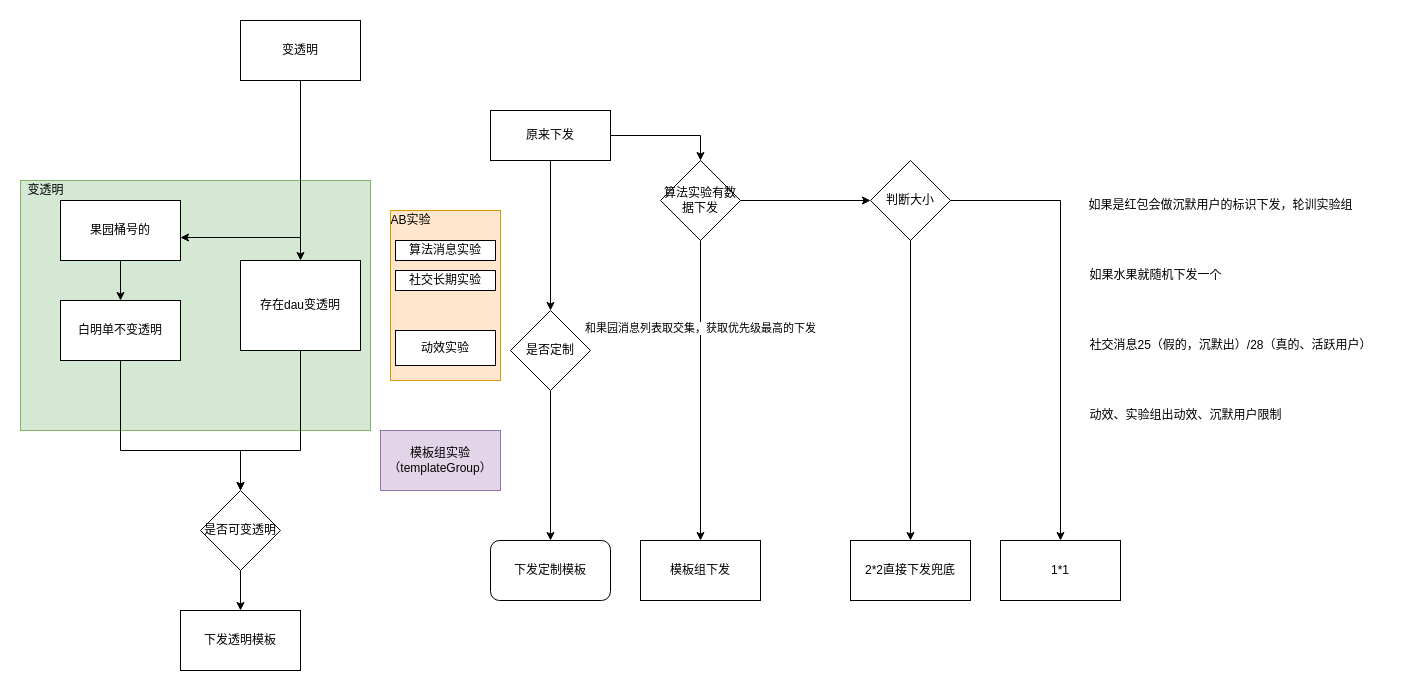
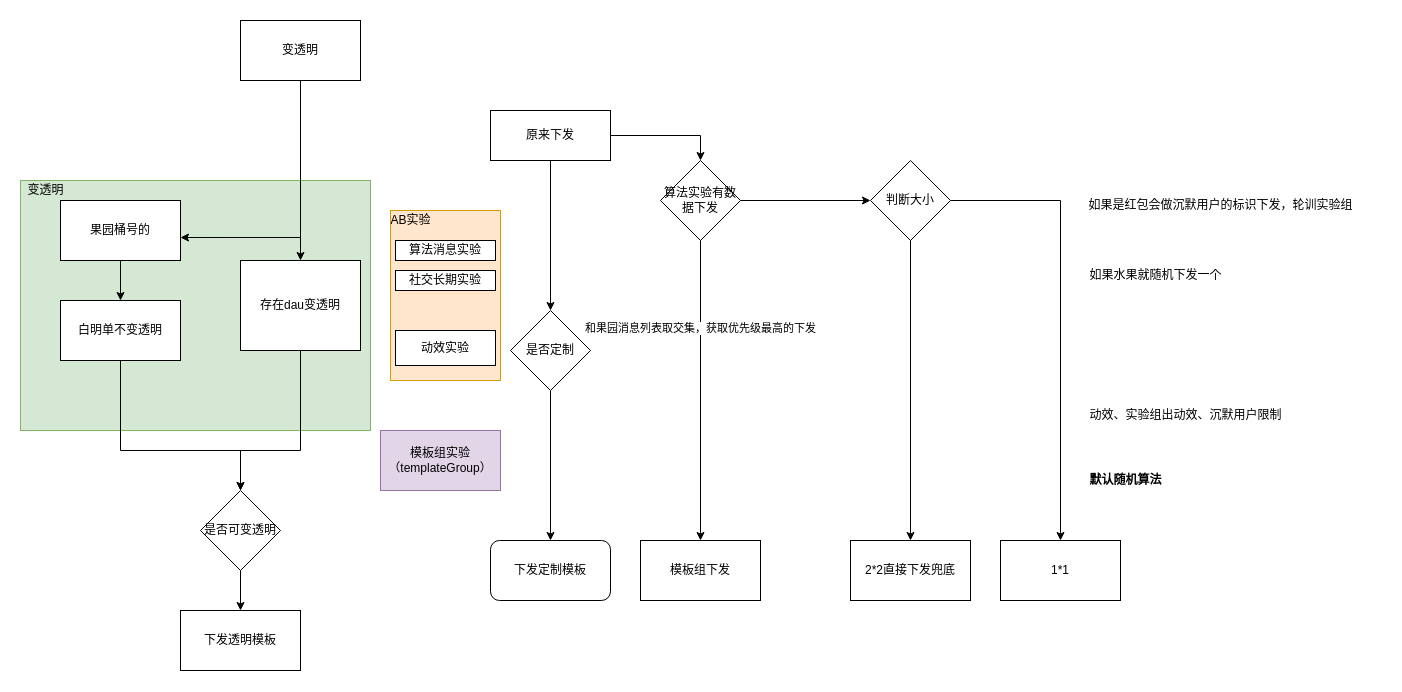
node "社交消息25（假的，沉默出）/28（真的、活跃用户）": removed
node "默认随机算法": added
